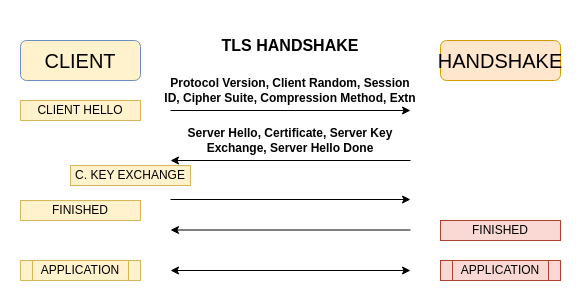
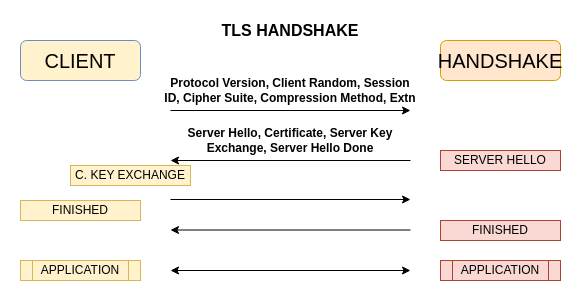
node "TLS HANDSHAKE": moved (291, 46) -> (291, 31)
node "CLIENT HELLO": removed
node "SERVER HELLO": added
